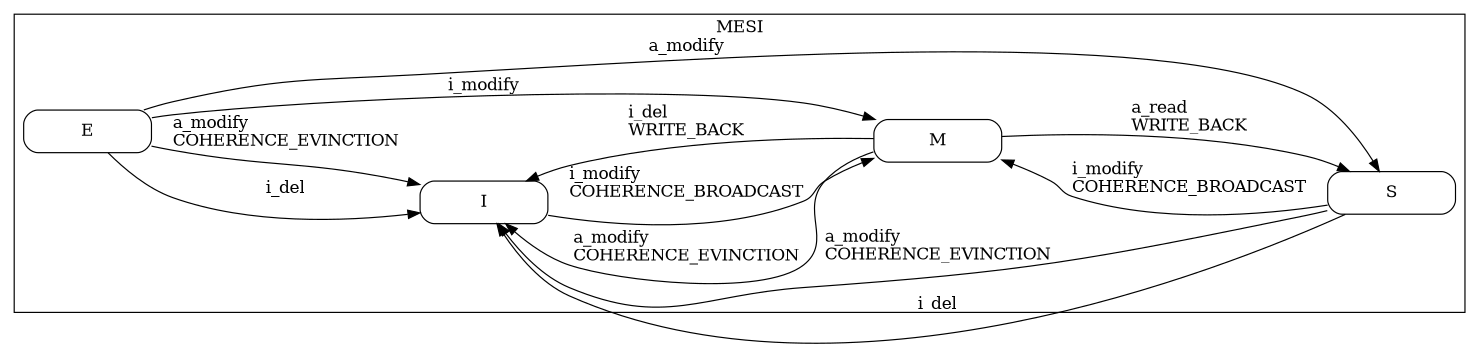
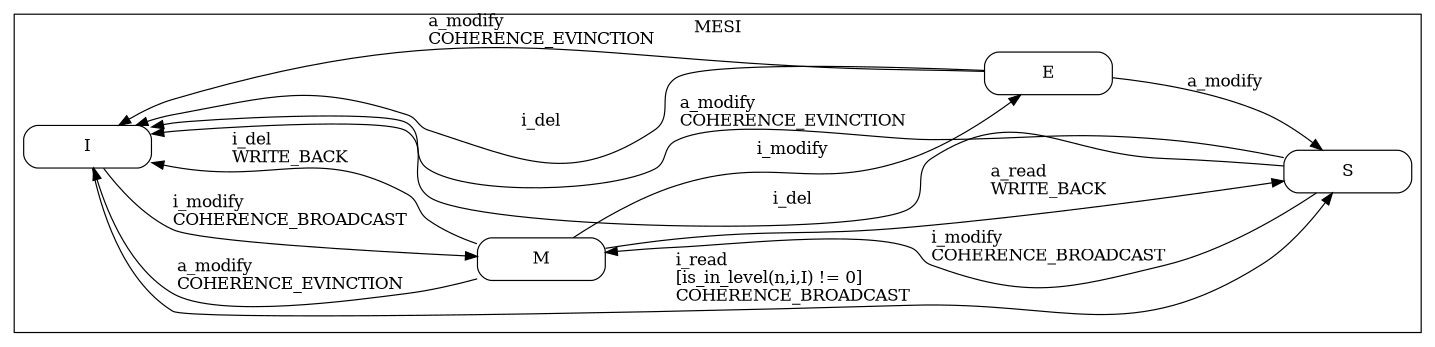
edge "E" -> "M": reversed
edge "I" -> "S": added, label "i_read [is_in_level(n,i,I) != 0] COHERENCE_BROADCAST"
